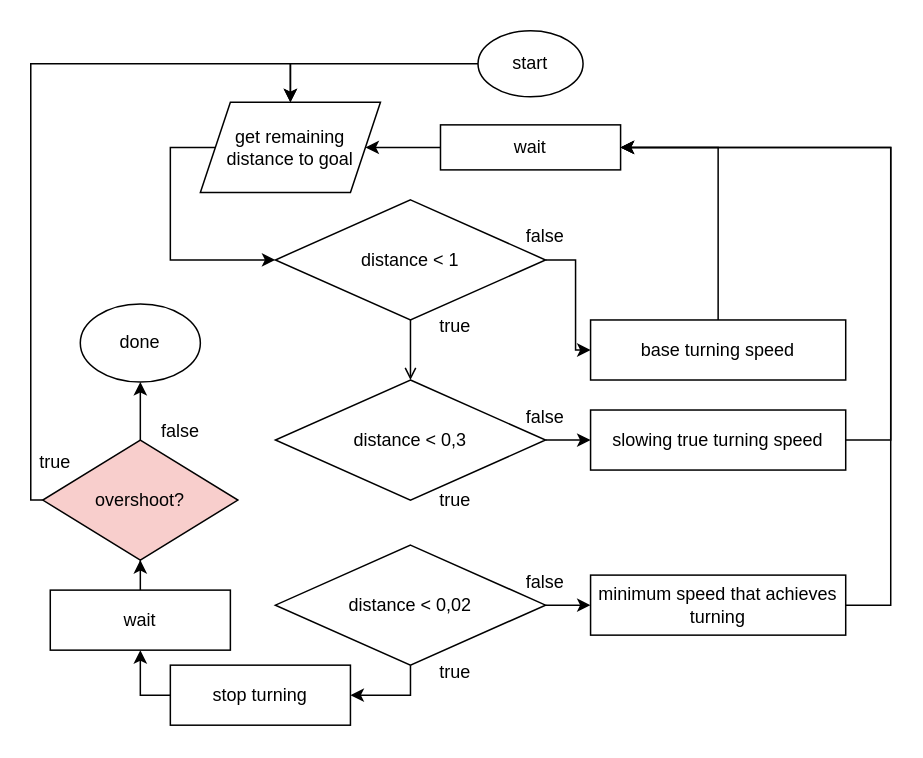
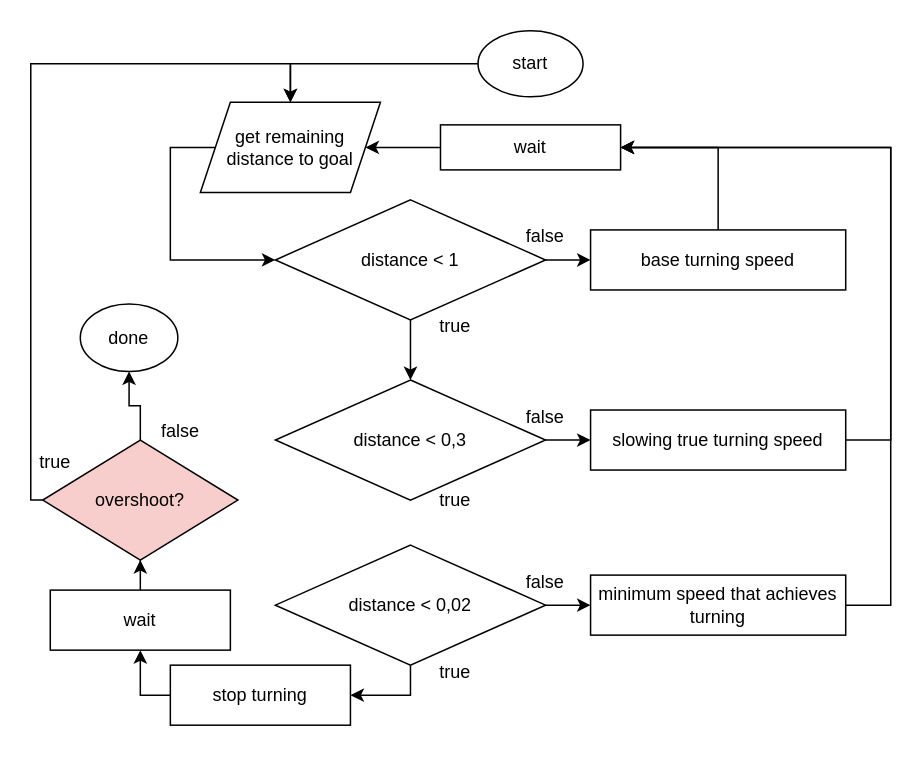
node "done": size 120x78 -> 98x68
node "base turning speed": moved (718, 350) -> (718, 260)
edge "distance < 1" -> "distance < 0,3": arrowhead open -> classic
